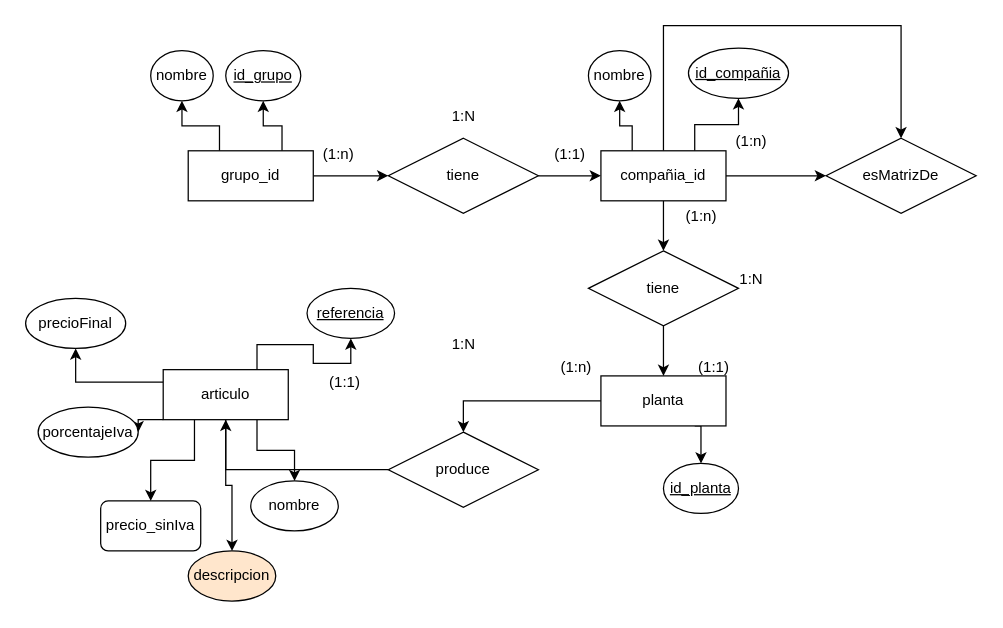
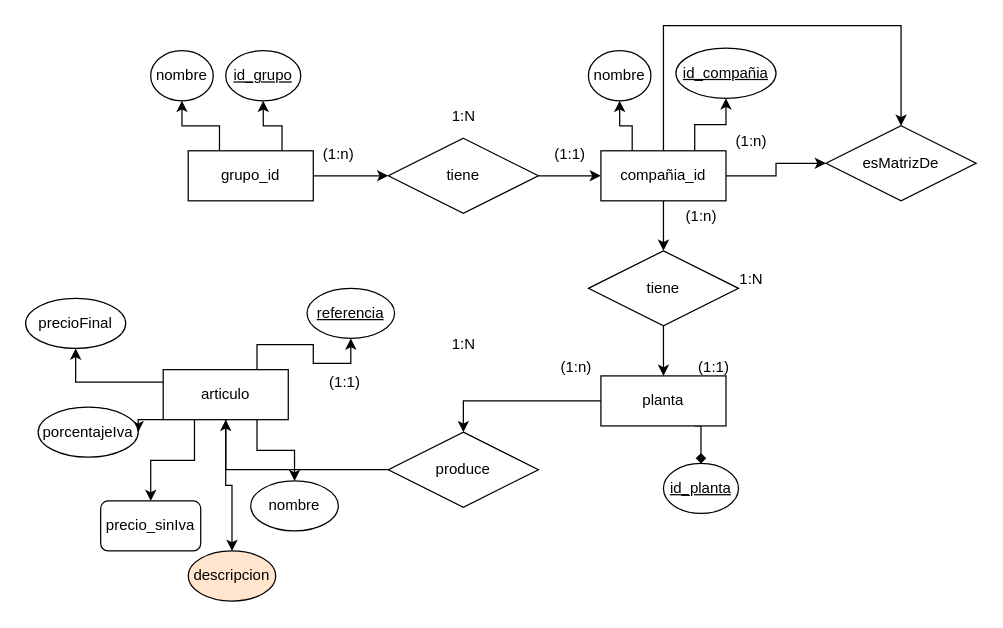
node "id_compañia": moved (738, 73) -> (726, 73)
node "esMatrizDe": moved (901, 176) -> (901, 163)
edge "planta" -> "id_planta": arrowhead classic -> diamond
